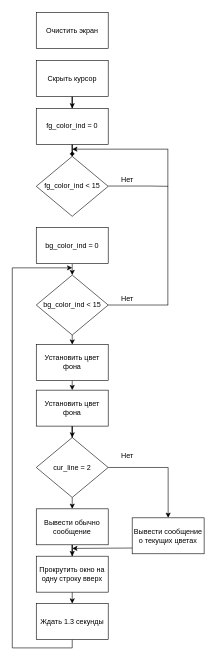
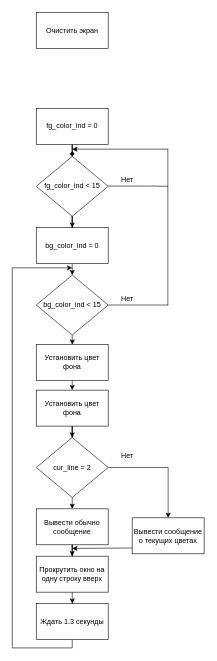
node "Скрыть курсор": removed
edge "Скрыть курсор" -> "fg_color_ind = 0": removed
edge "fg_color_ind < 15" -> "bg_color_ind = 0": added
